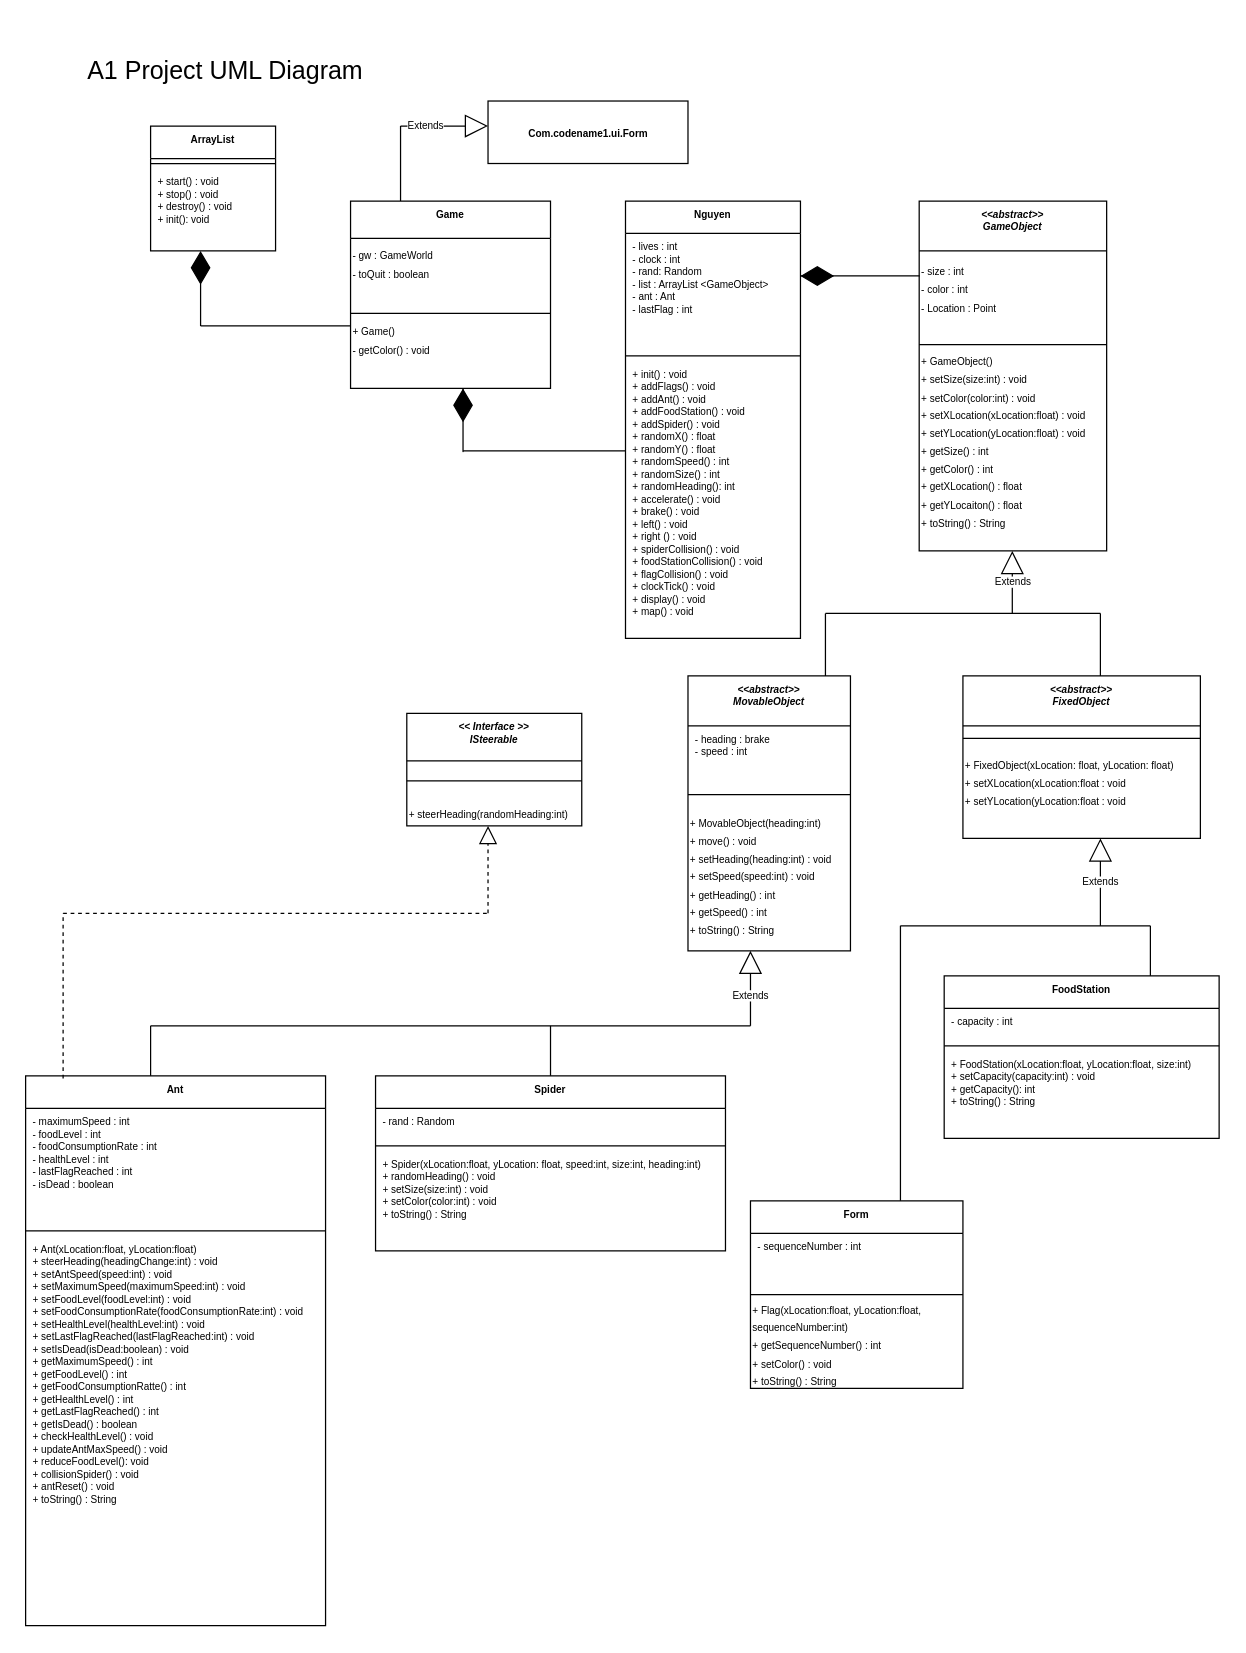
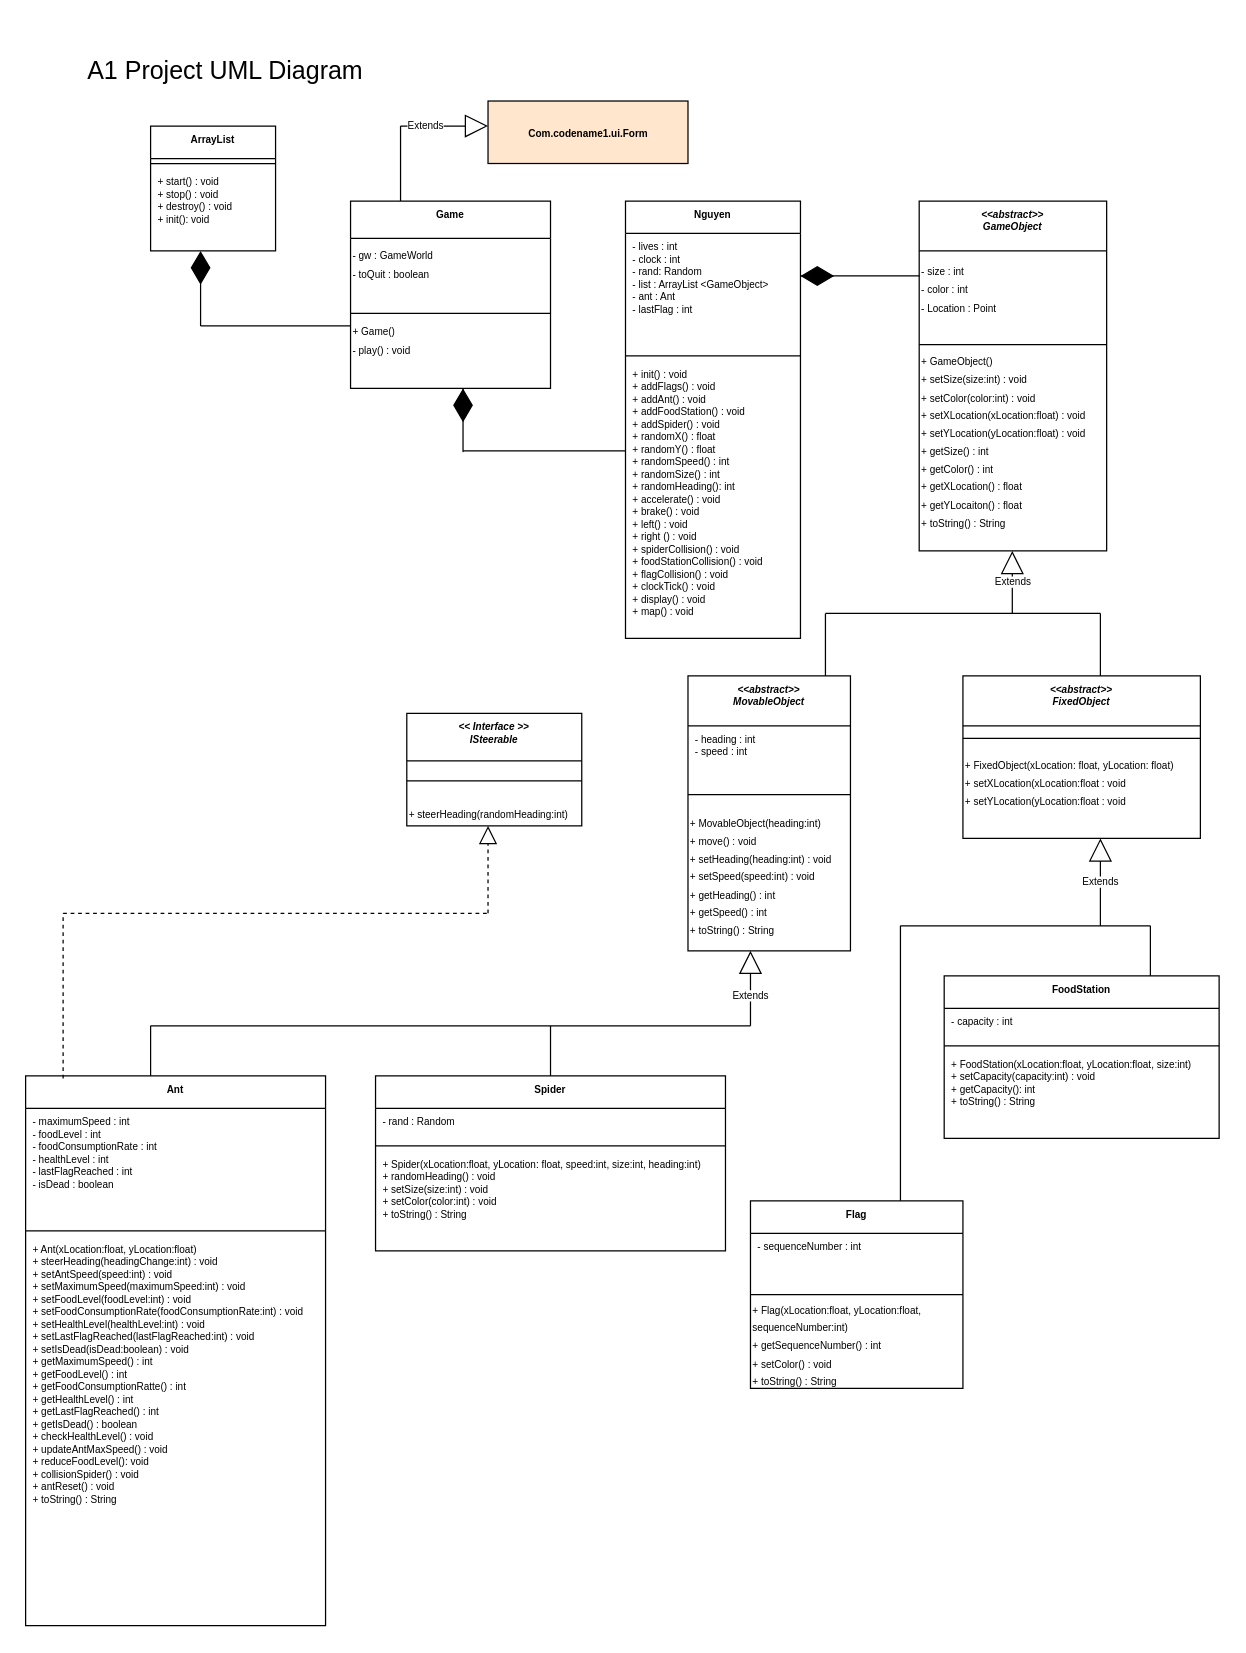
node "Com.codename1.ui.Form": fillcolor #ffffff -> #ffe6cc
node "+ Game() - getColor() : void": label "+ Game() - getColor() : void" -> "+ Game() - play() : void"
node "- heading : brake - speed : int": label "- heading : brake - speed : int" -> "- heading : int - speed : int"
node "Form": label "Form" -> "Flag"
